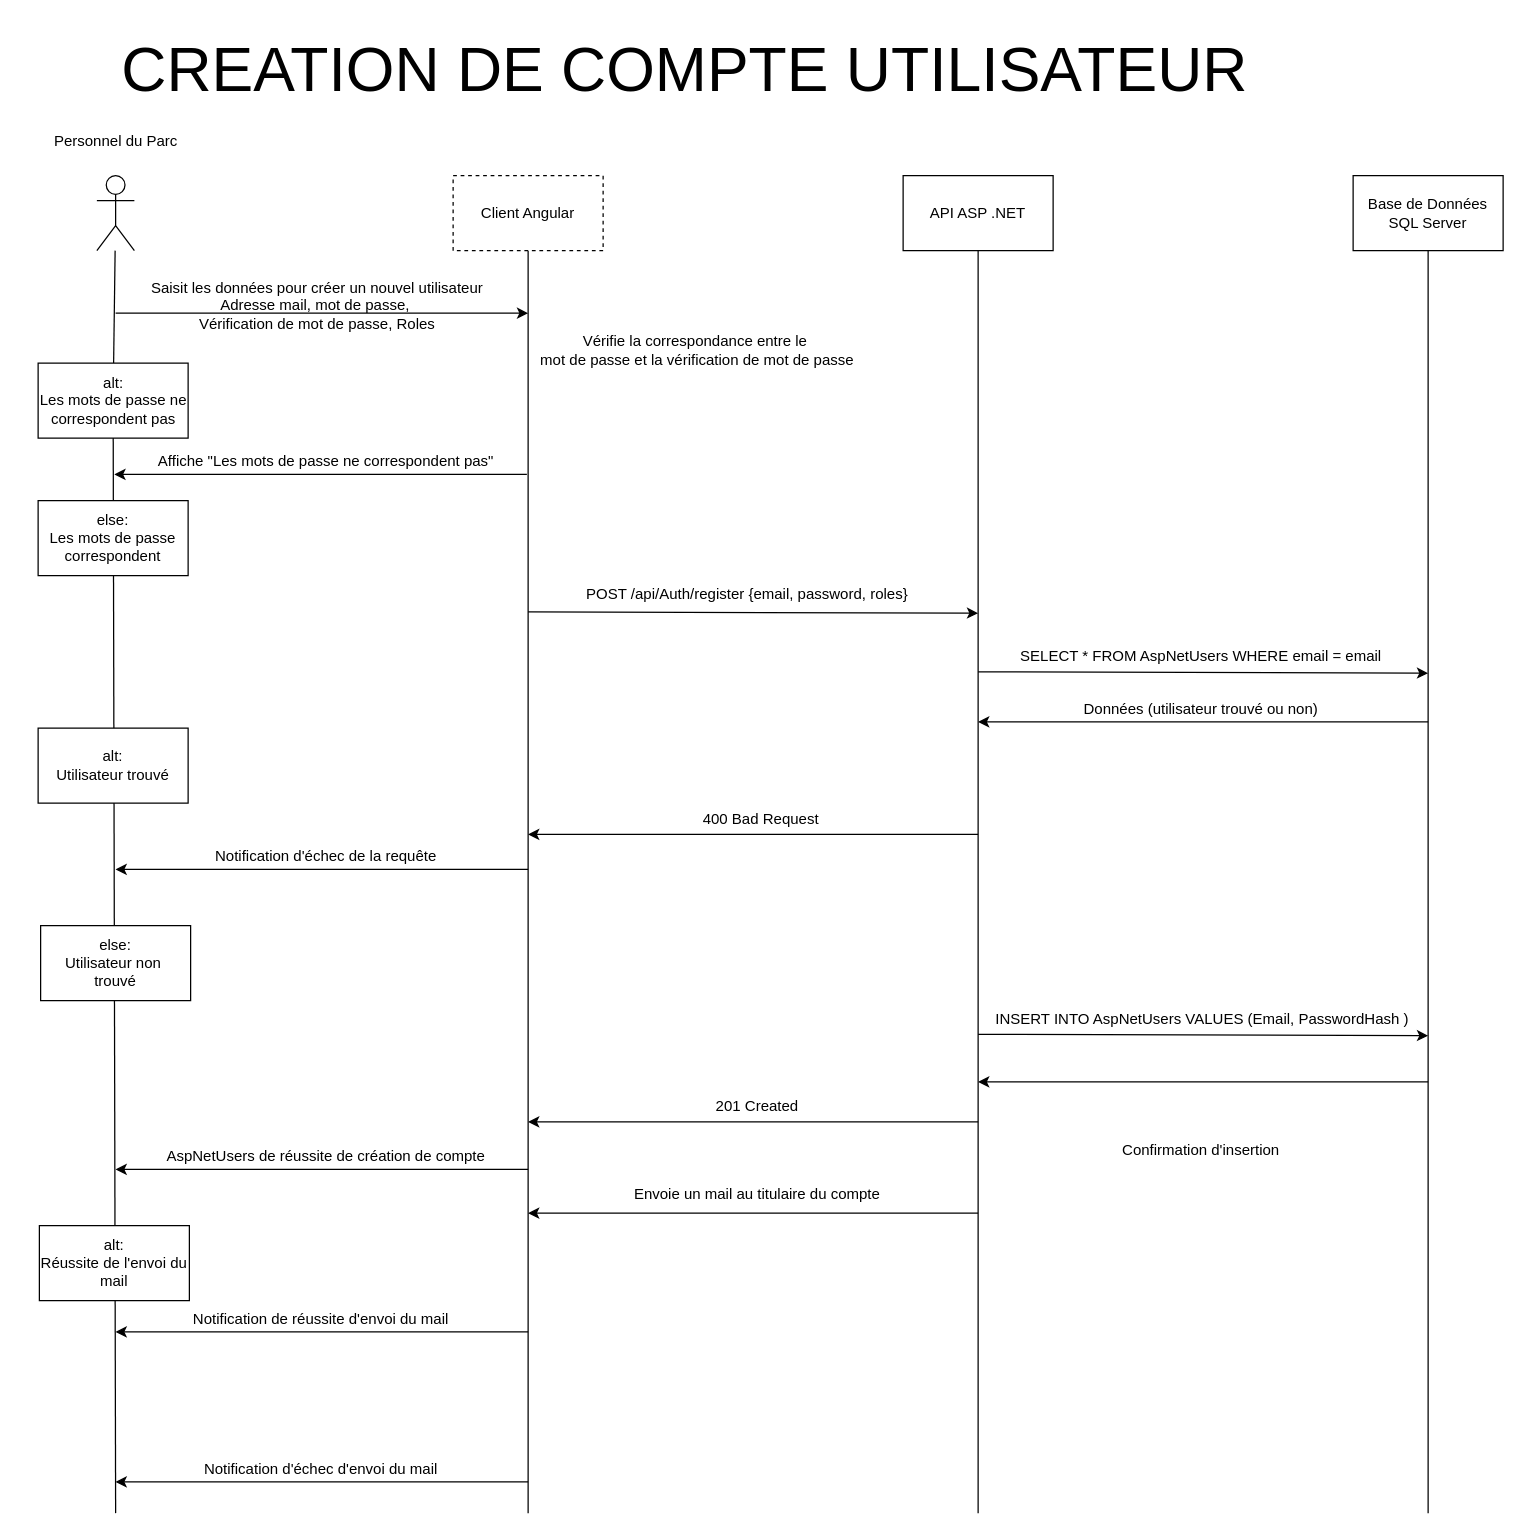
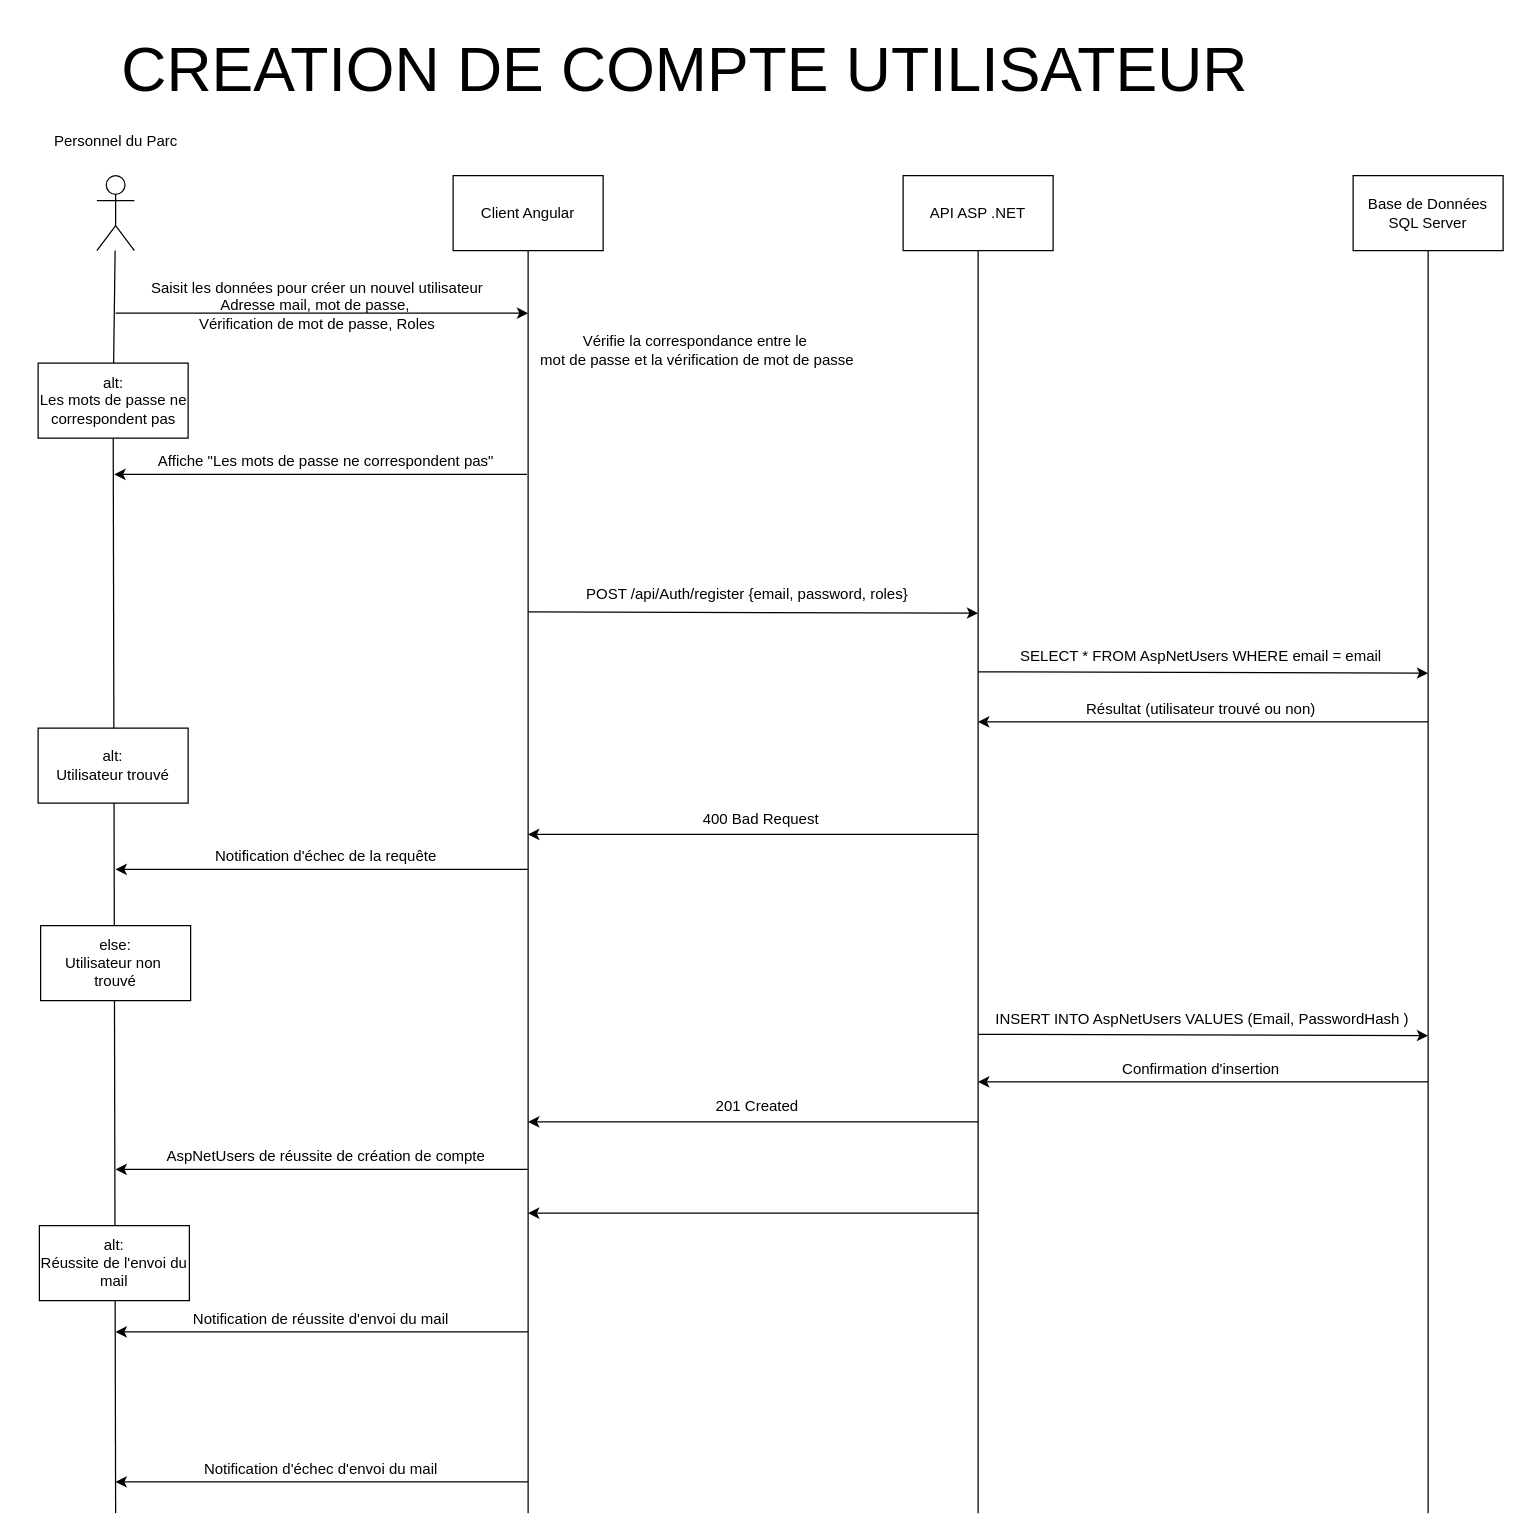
node "Client Angular": style dashed -> solid
node "else: Les mots de passe correspondent": removed
node "Données (utilisateur trouvé ou non)": label "Données (utilisateur trouvé ou non)" -> "Résultat (utilisateur trouvé ou non)"
node "Confirmation d'insertion": moved (1201, 1151) -> (1201, 1069)
node "Envoie un mail au titulaire du compte": removed
